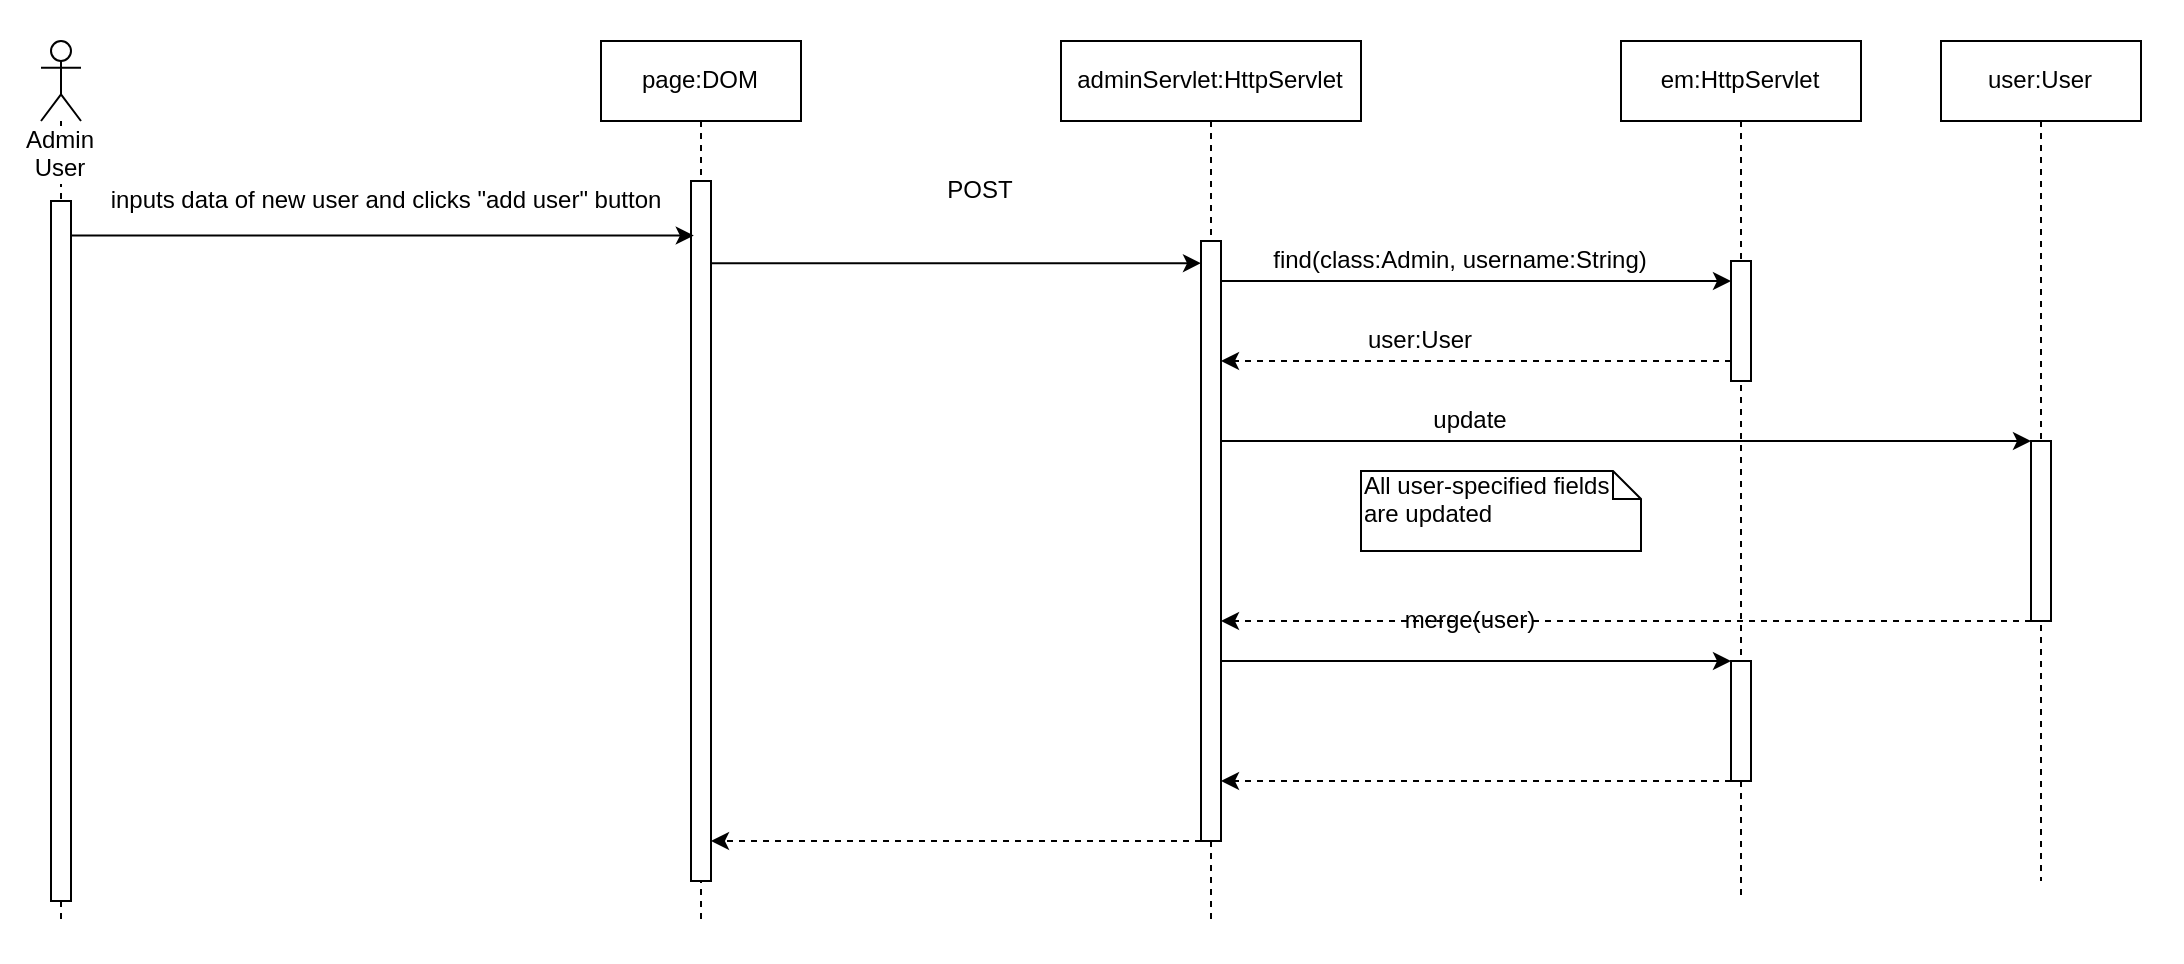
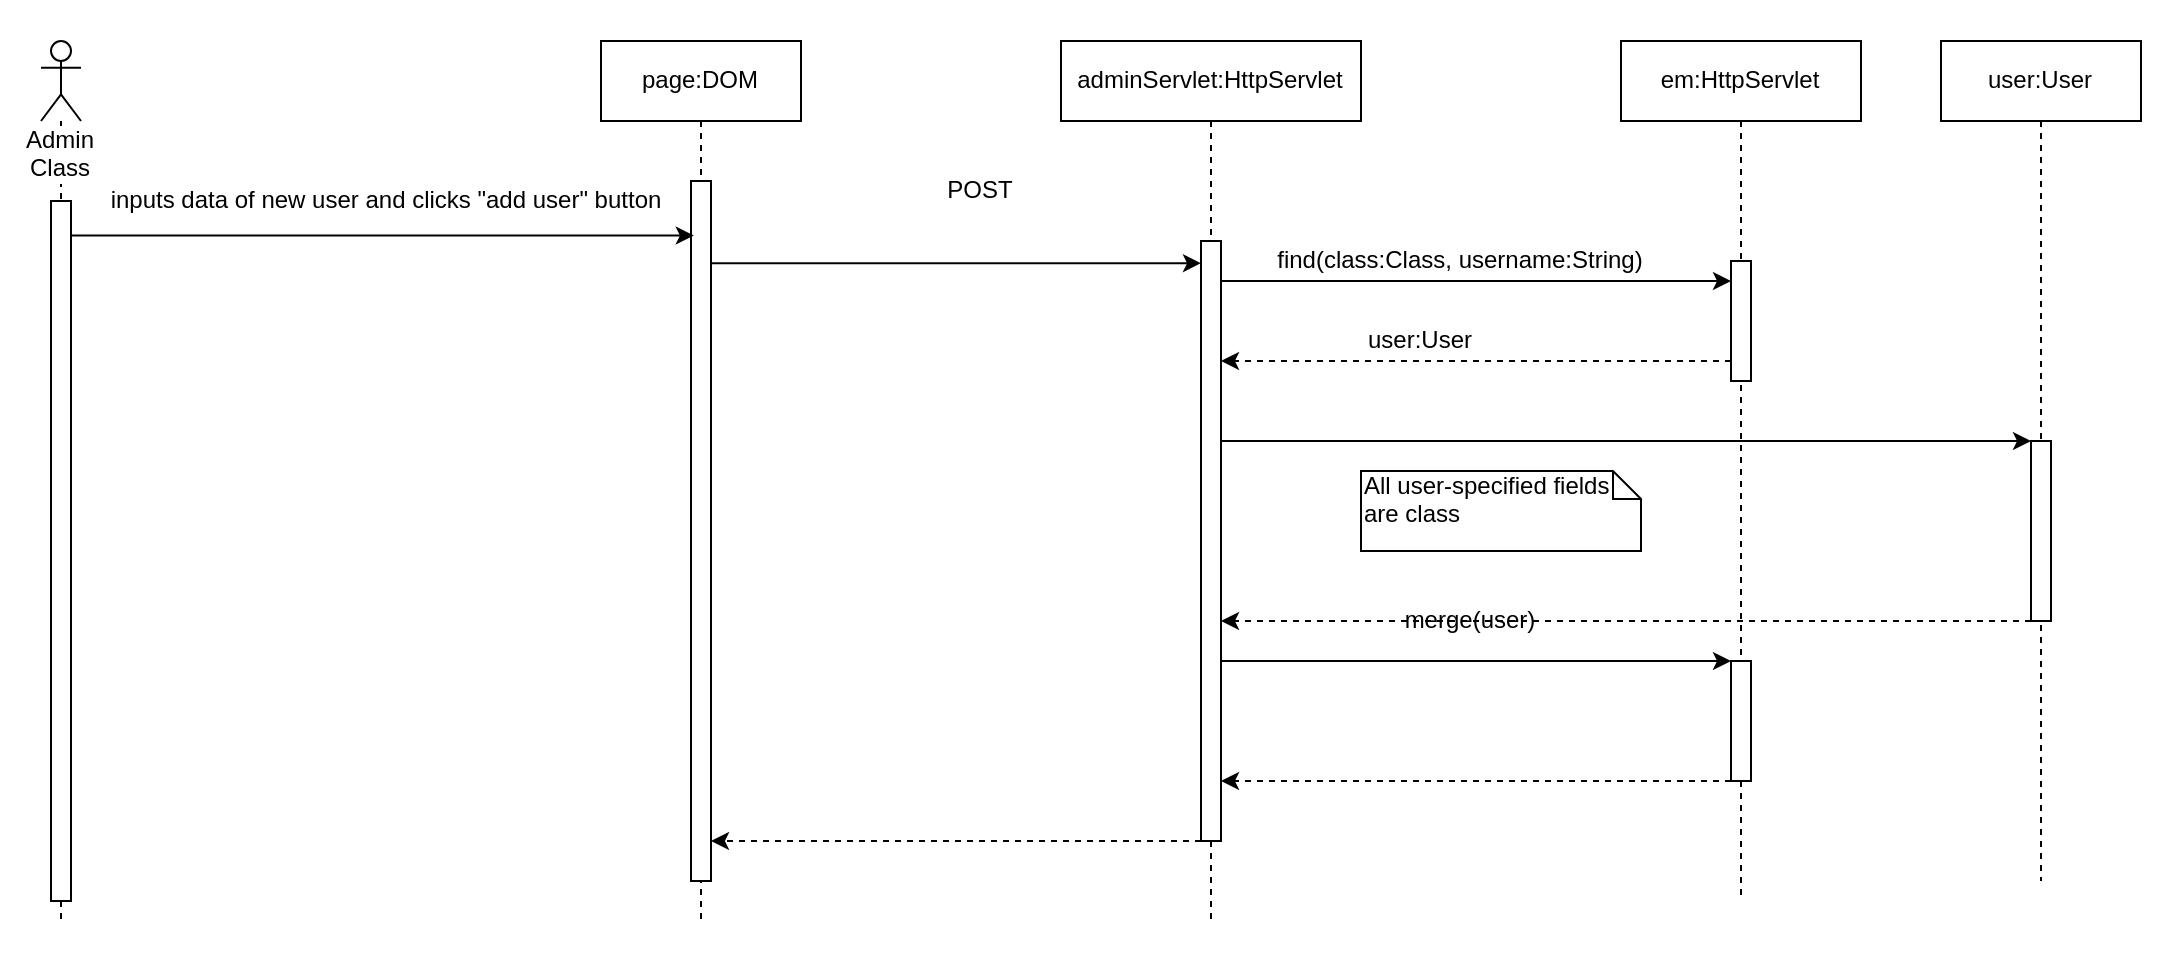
node "Admin User": label "Admin User" -> "Admin Class"
node "find(class:Admin, username:String)": label "find(class:Admin, username:String)" -> "find(class:Class, username:String)"
node "update": removed
node "All user-specified fields are updated": label "All user-specified fields are updated" -> "All user-specified fields are class"
